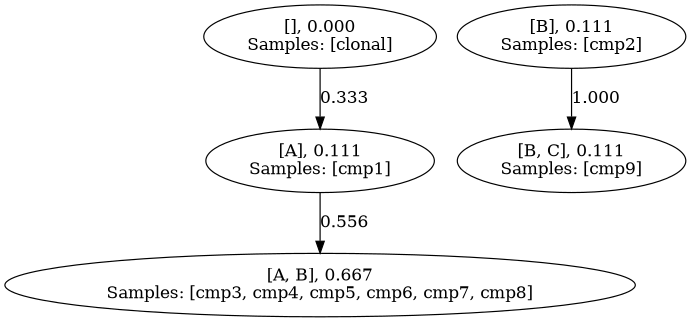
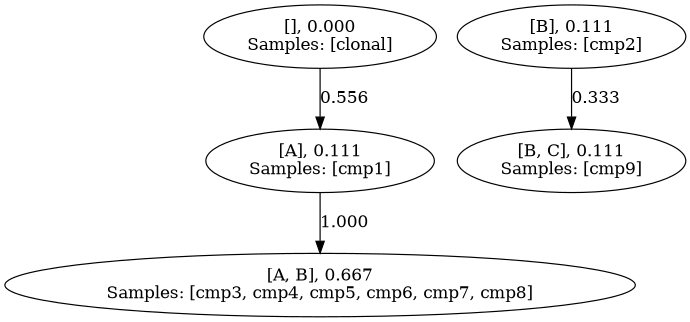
edge "[], 0.000 Samples: [clonal]" -> "[A], 0.111 Samples: [cmp1]": label "0.333" -> "0.556"
edge "[B], 0.111 Samples: [cmp2]" -> "[B, C], 0.111 Samples: [cmp9]": label "1.000" -> "0.333"
edge "[A], 0.111 Samples: [cmp1]" -> "[A, B], 0.667 Samples: [cmp3, cmp4, cmp5, cmp6, cmp7, cmp8]": label "0.556" -> "1.000"
